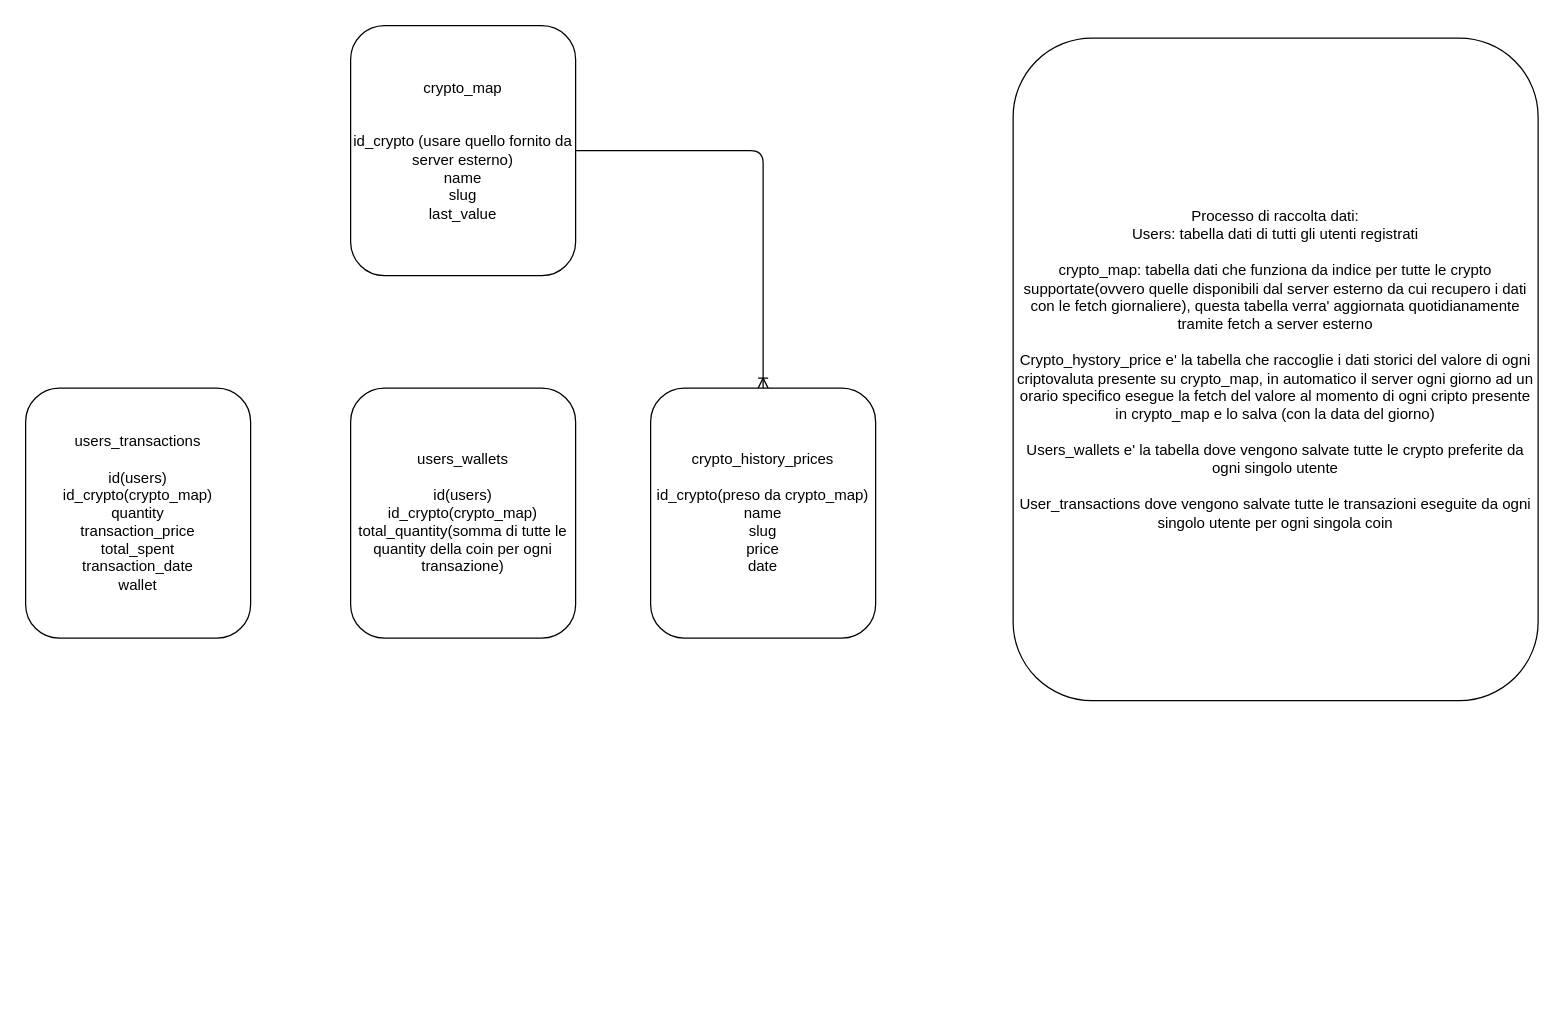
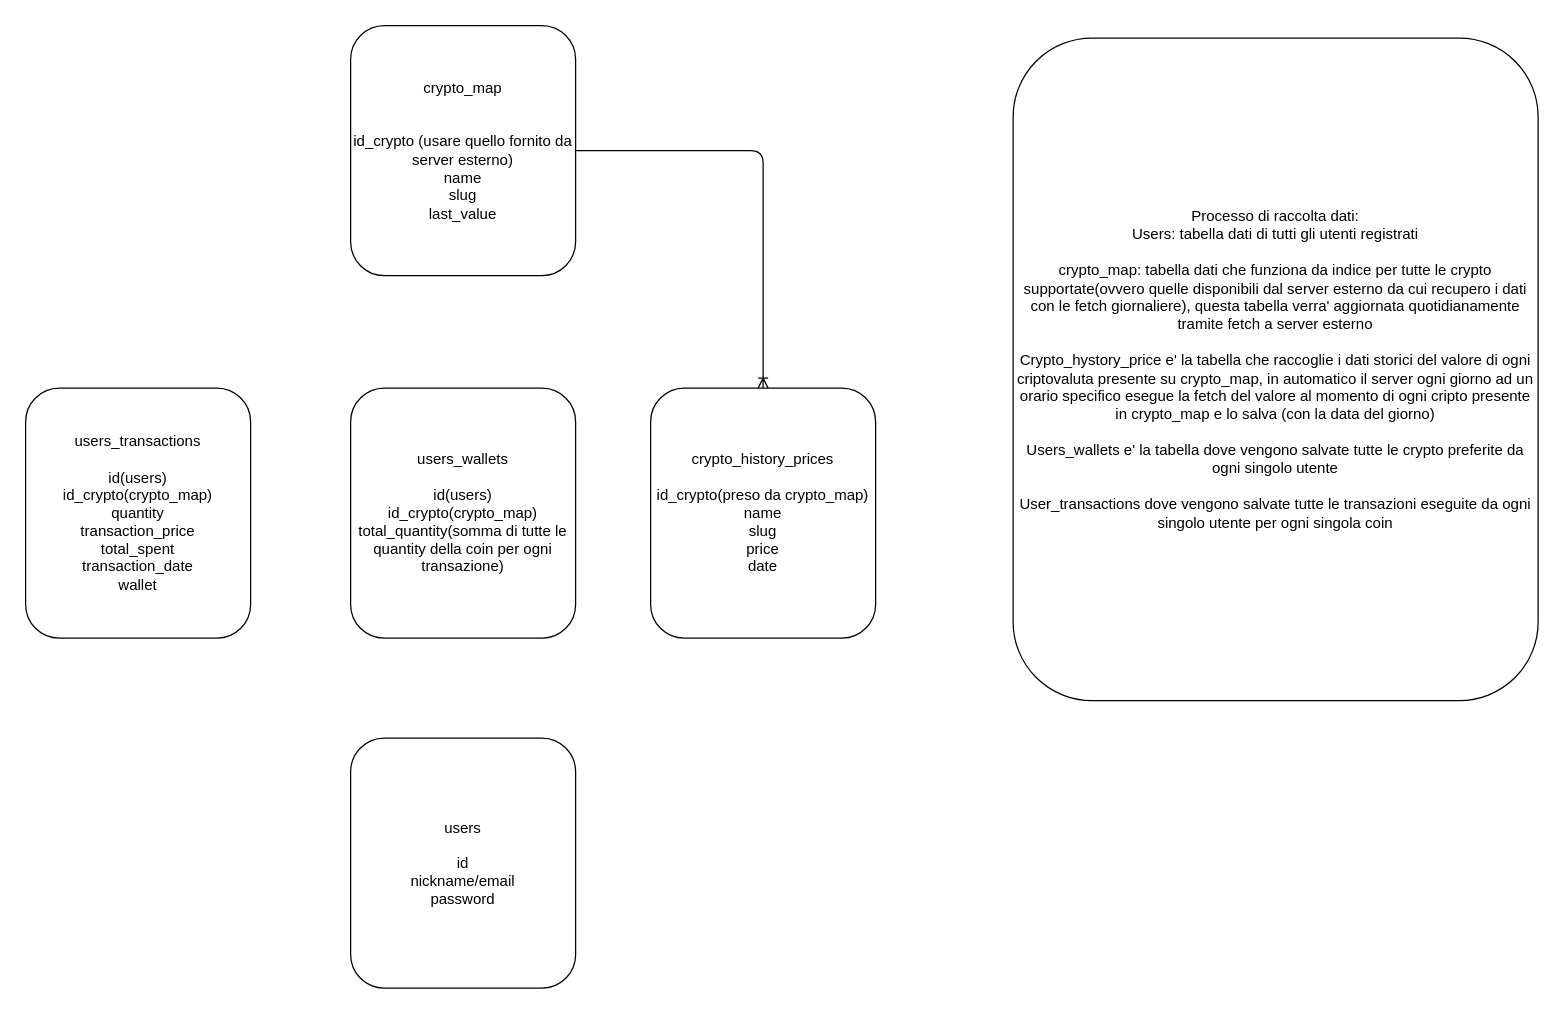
node "users id nickname/email password": added
